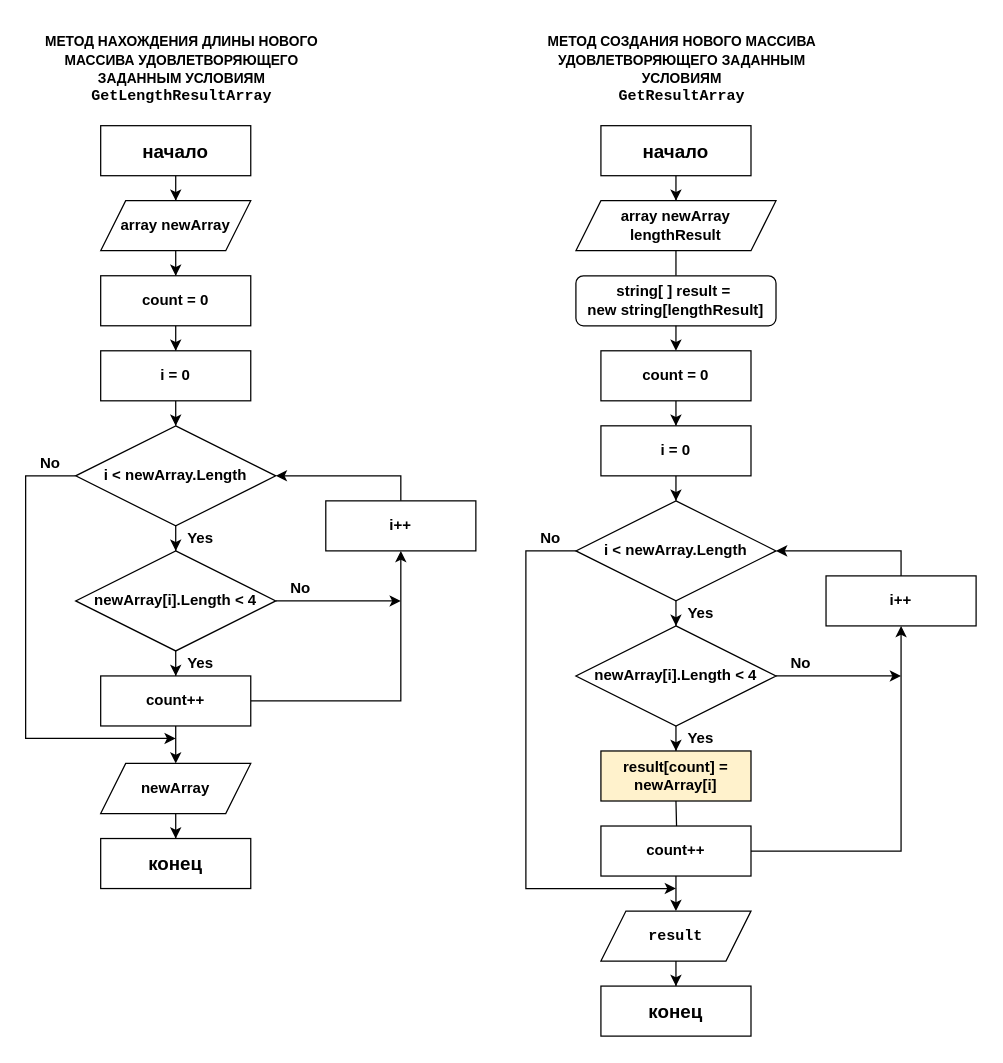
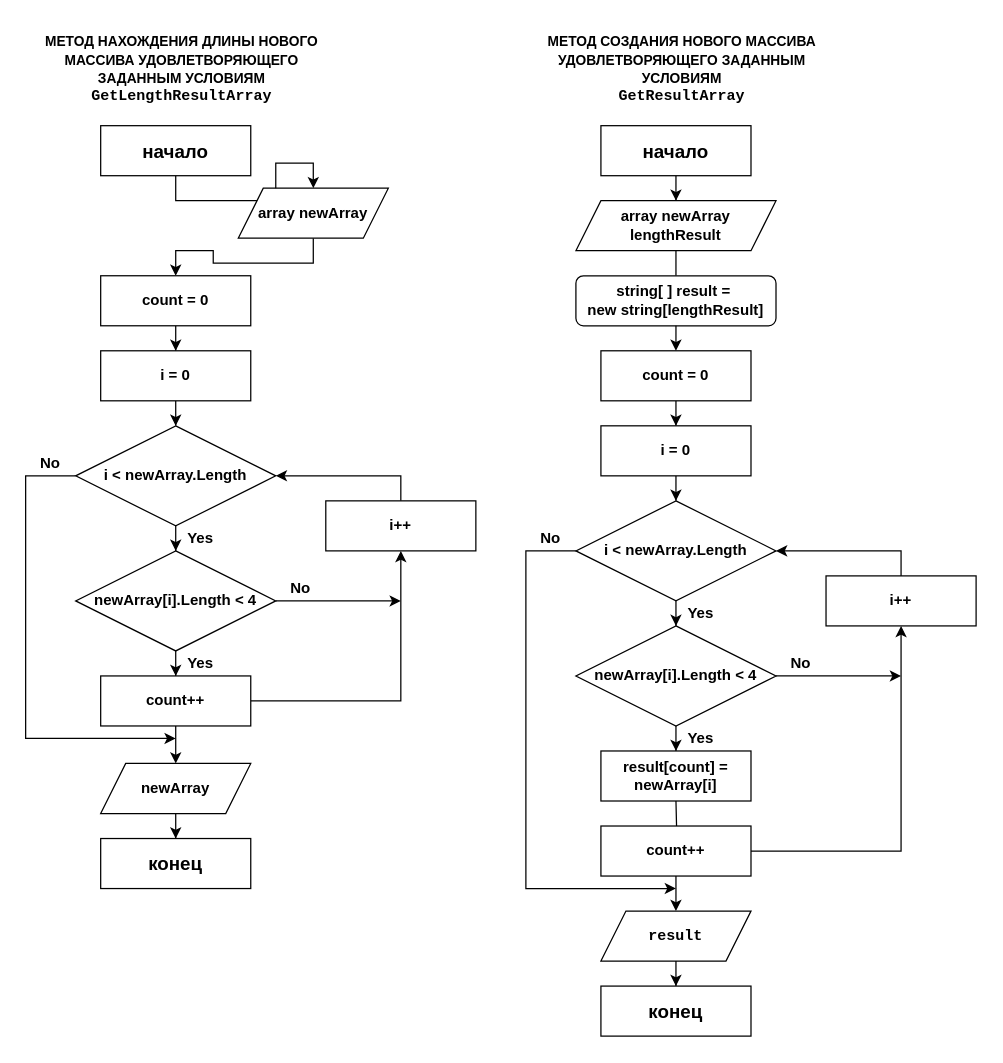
node "array newArray": moved (176, 226) -> (313, 213)
node "result[count] = newArray[i]": fillcolor #fff2cc -> #ffffff
